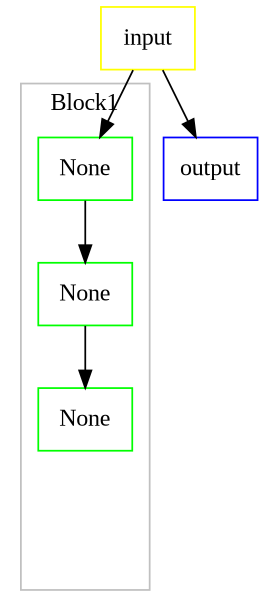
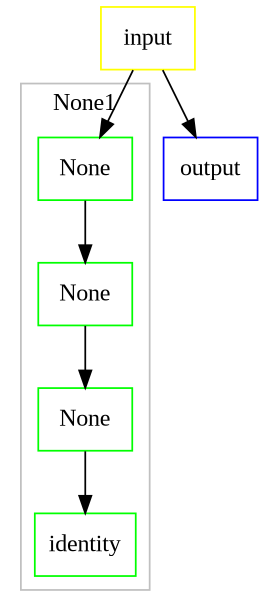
cluster "Block1": label "Block1" -> "None1"
node "identity": added
